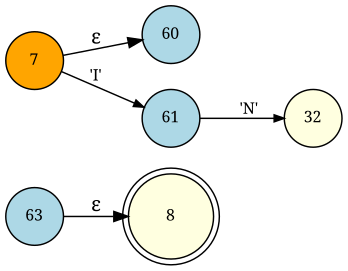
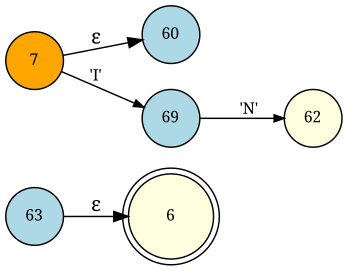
node "61": label "61" -> "69"
node "32": label "32" -> "62"
node "8": label "8" -> "6"
